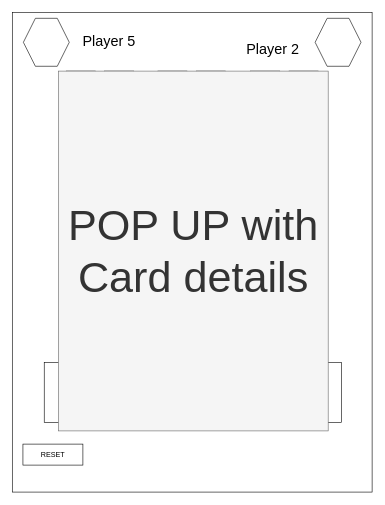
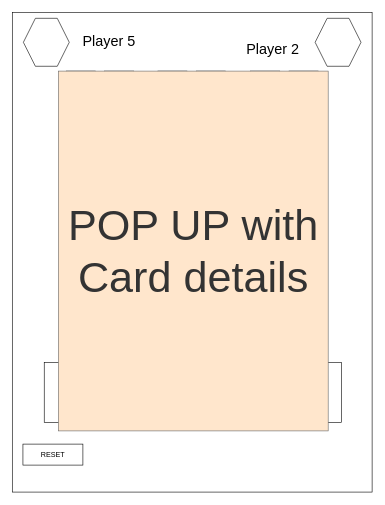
node "POP UP with Card details": fillcolor #f5f5f5 -> #ffe6cc
